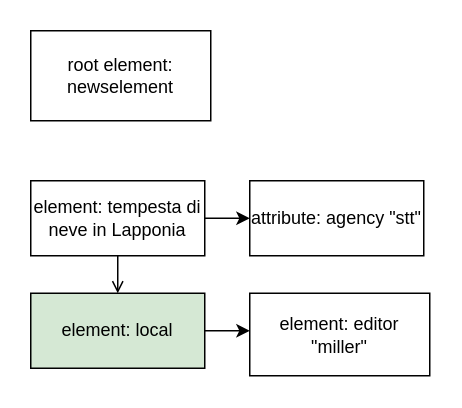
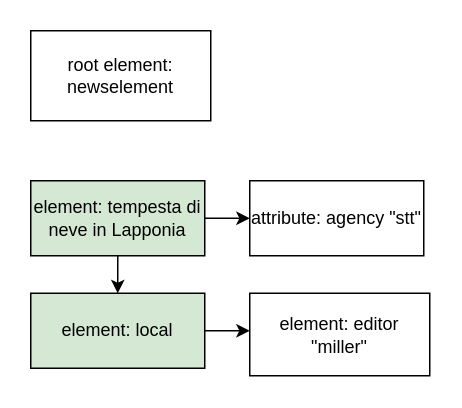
node "element: tempesta di neve in Lapponia": fillcolor #ffffff -> #d5e8d4
edge "element: tempesta di neve in Lapponia" -> "element: local": arrowhead open -> classic
